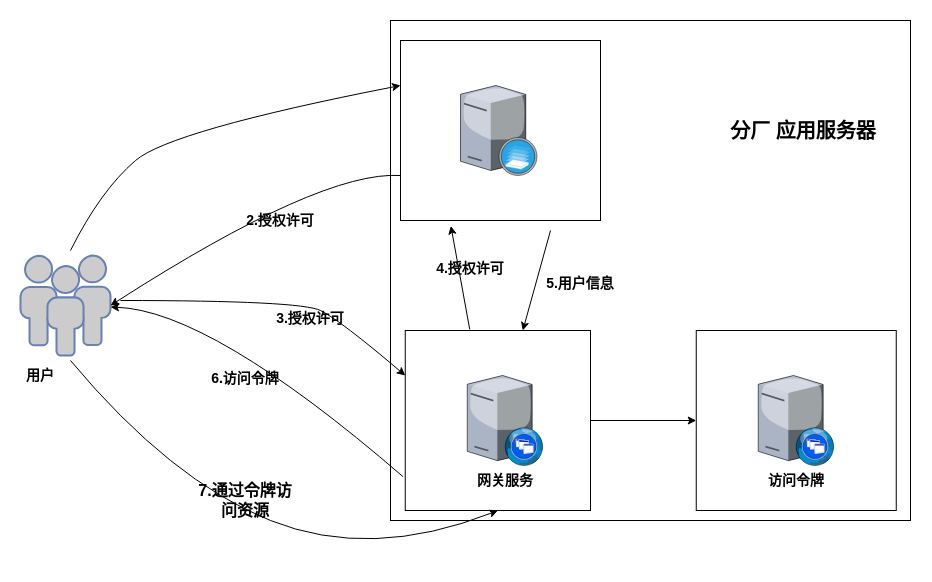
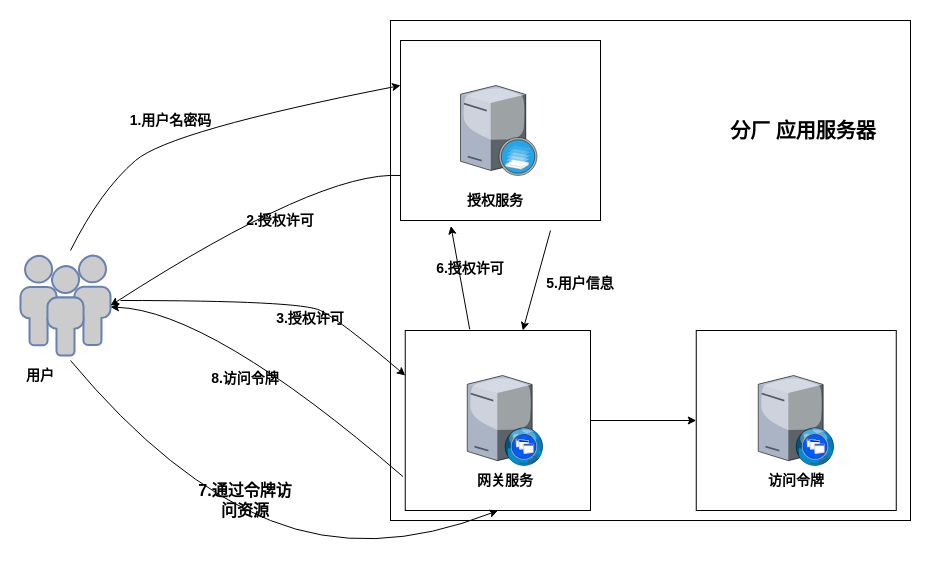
node "1.用户名密码": added
node "授权服务": added
node "4.授权许可": label "4.授权许可" -> "6.授权许可"
node "6.访问令牌": label "6.访问令牌" -> "8.访问令牌"
